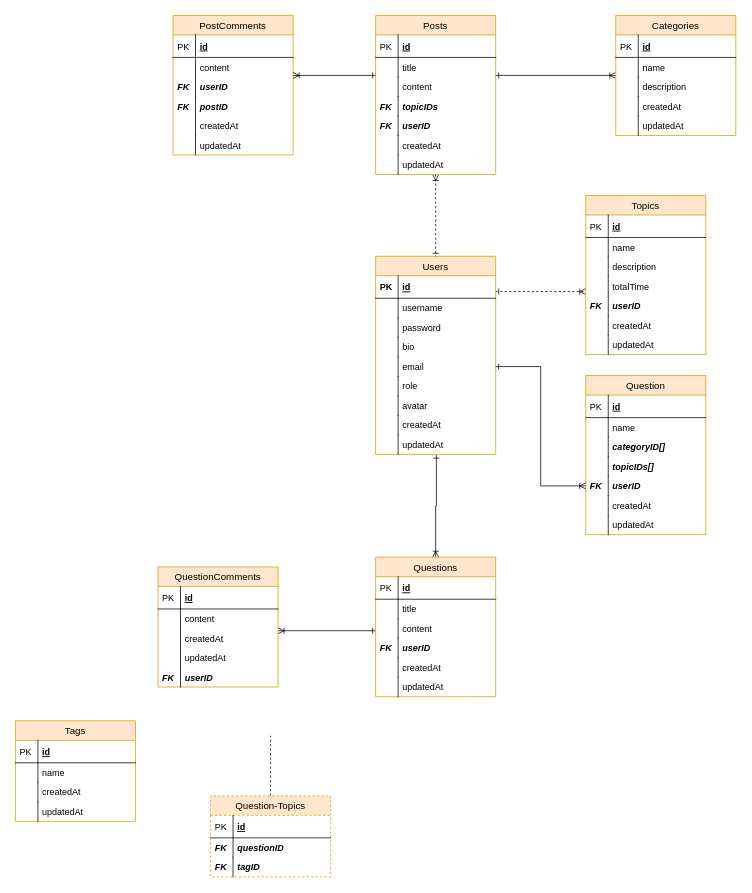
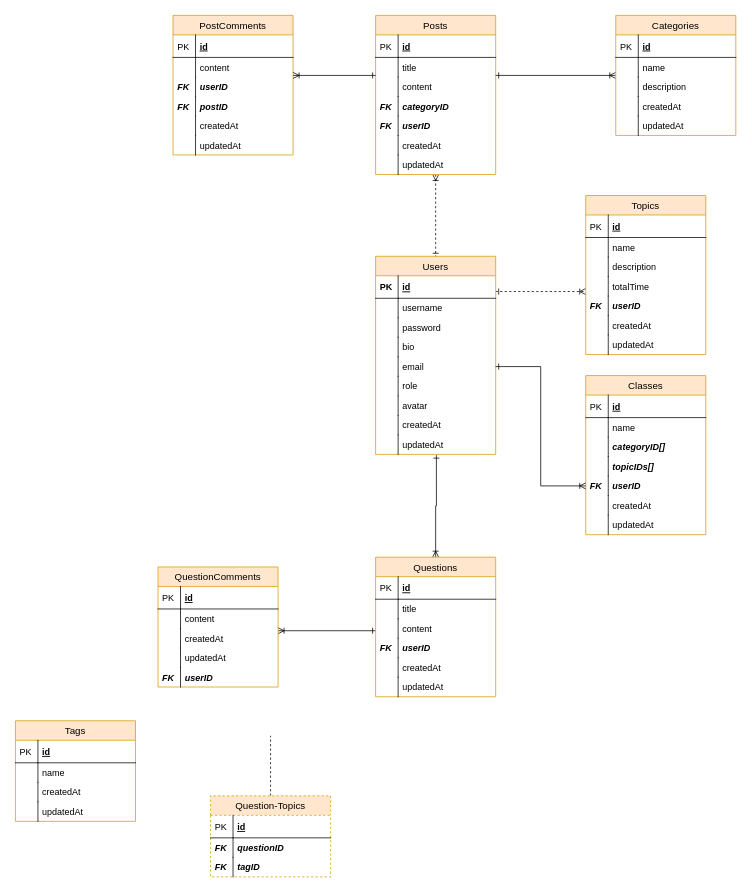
node "topicIDs": label "topicIDs" -> "categoryID"
node "Question": label "Question" -> "Classes"
